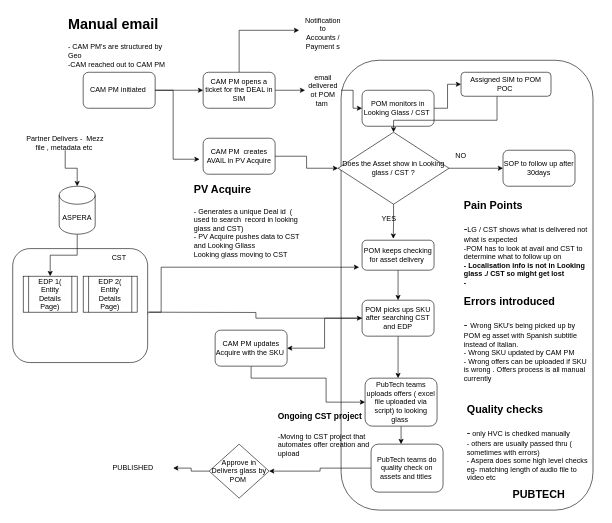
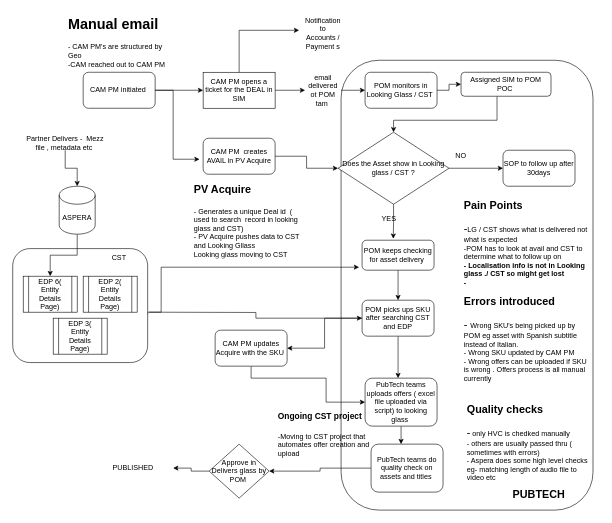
node "CAM PM opens a ticket for the DEAL in SIM": shape rounded rectangle -> rectangle
node "POM monitors in Looking Glass / CST": moved (398, 108) -> (401, 90)
node "EDP 1( Entity Details Page)": label "EDP 1( Entity Details Page)" -> "EDP 6( Entity Details Page)"
node "EDP 3( Entity Details Page)": added
